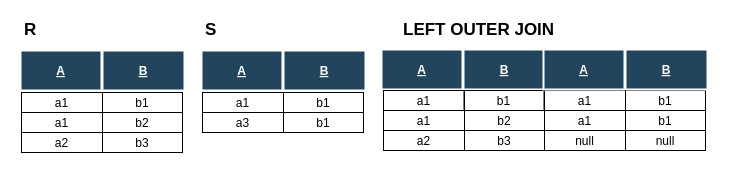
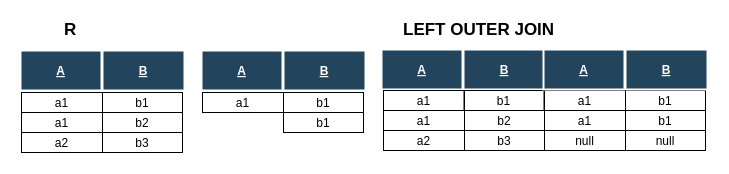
node "R": moved (42, 31) -> (82, 31)
node "S": removed
node "a3": removed
